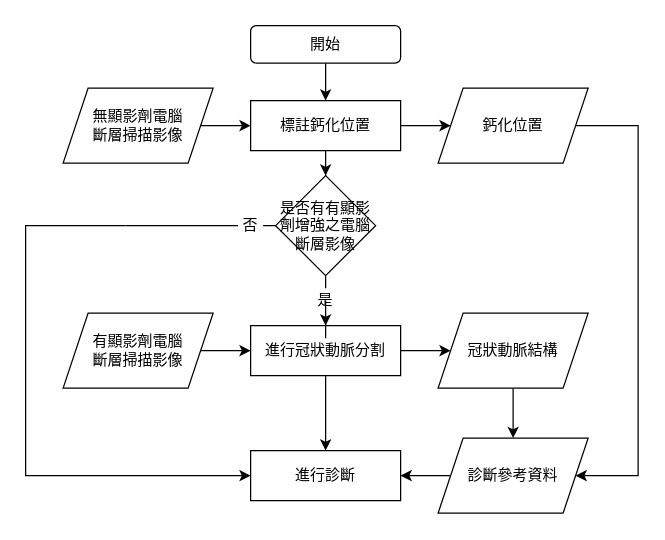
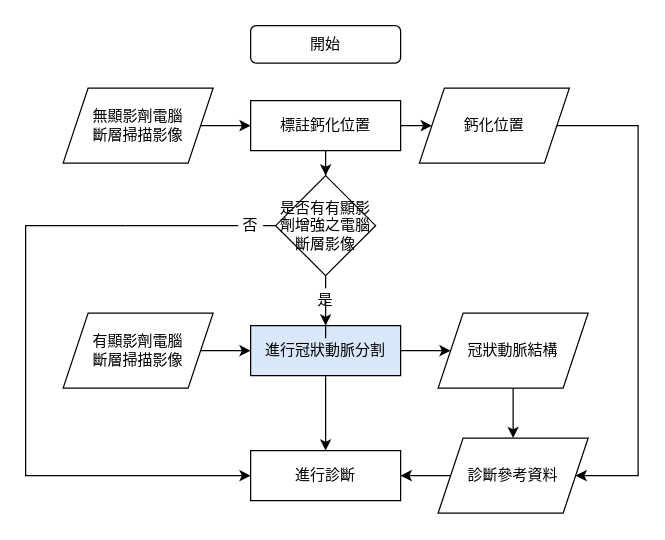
edge "開始" -> "標註鈣化位置": removed
node "鈣化位置": moved (513, 126) -> (494, 126)
node "進行冠狀動脈分割": fillcolor #ffffff -> #dae8fc
